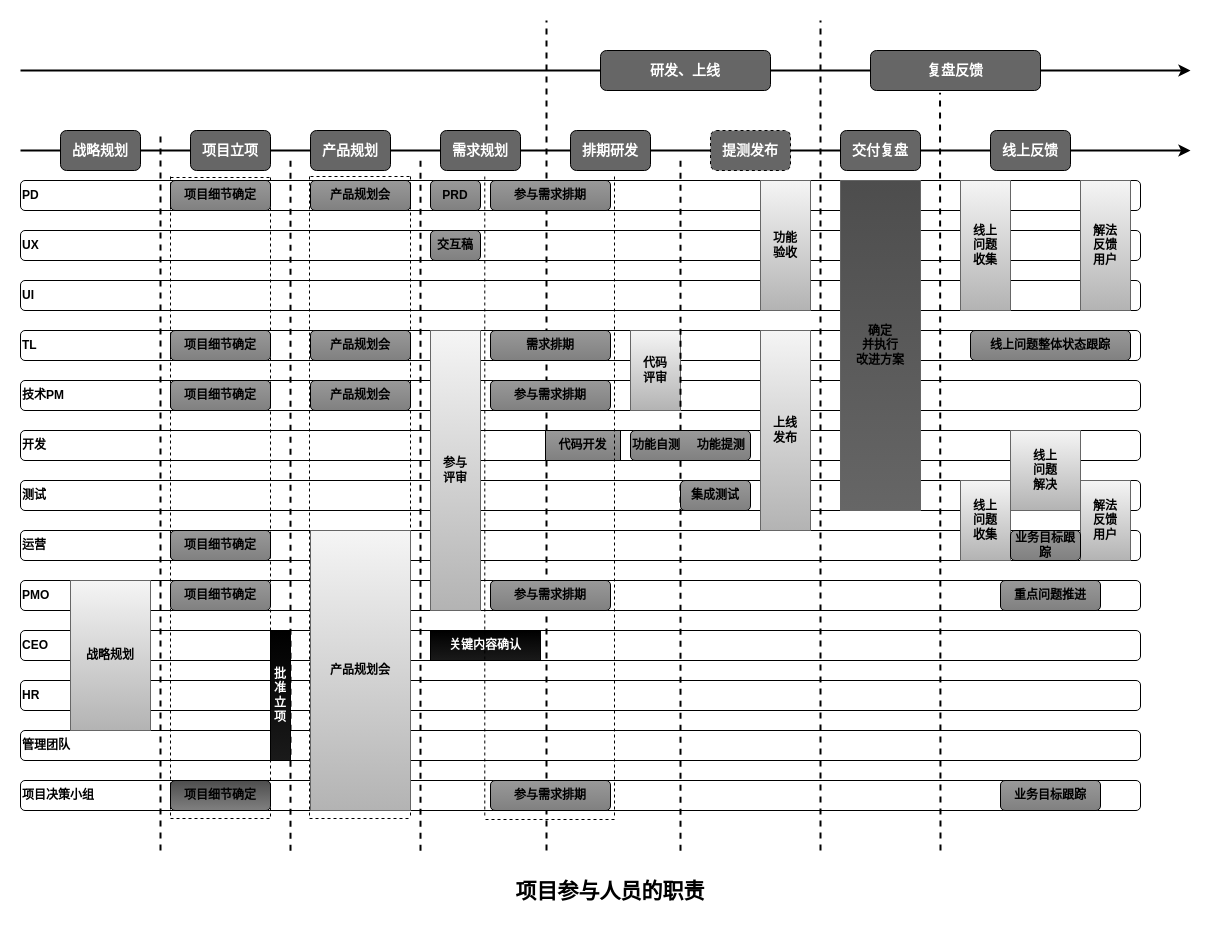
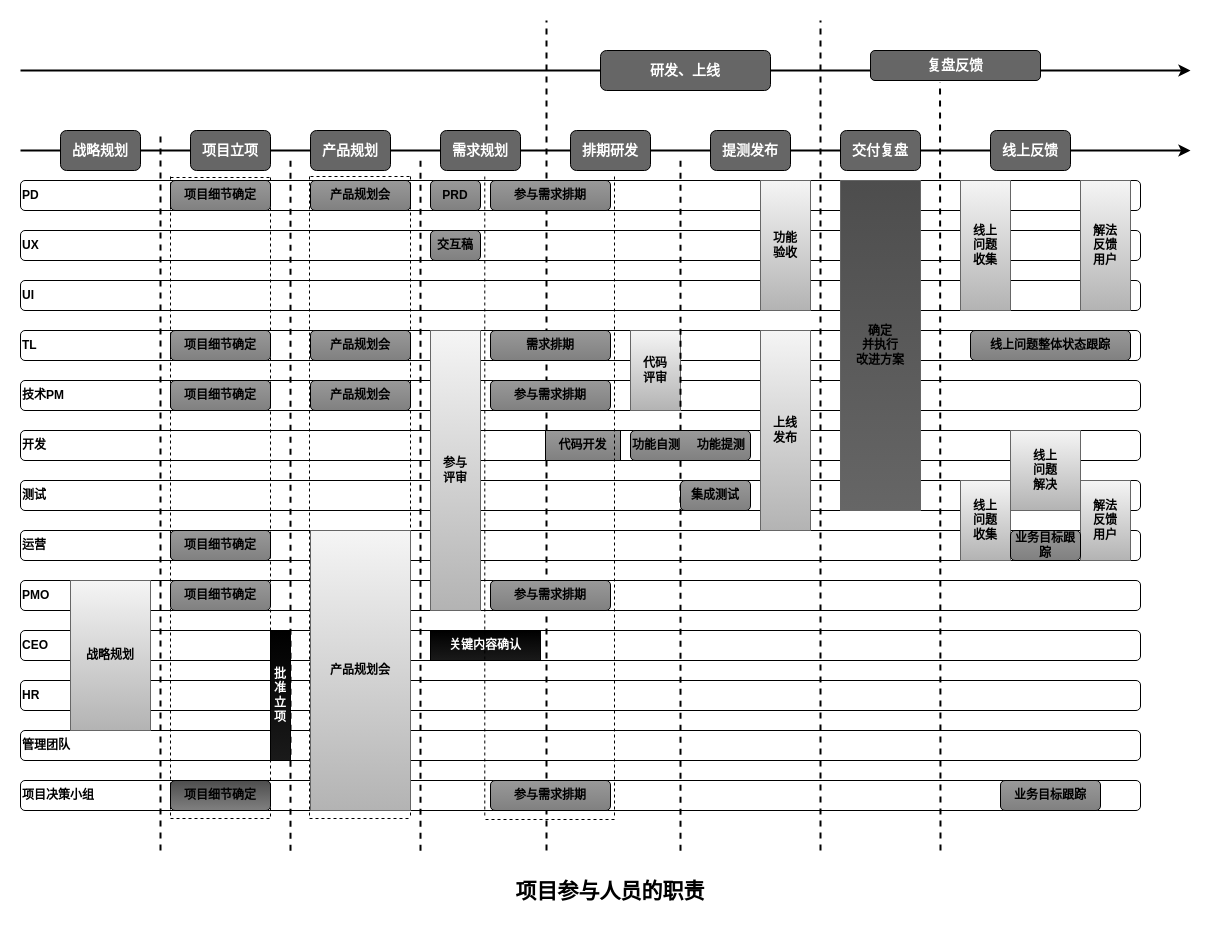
node "复盘反馈": size 170x40 -> 170x30
node "提测发布": style dashed -> solid
node "重点问题推进": removed
